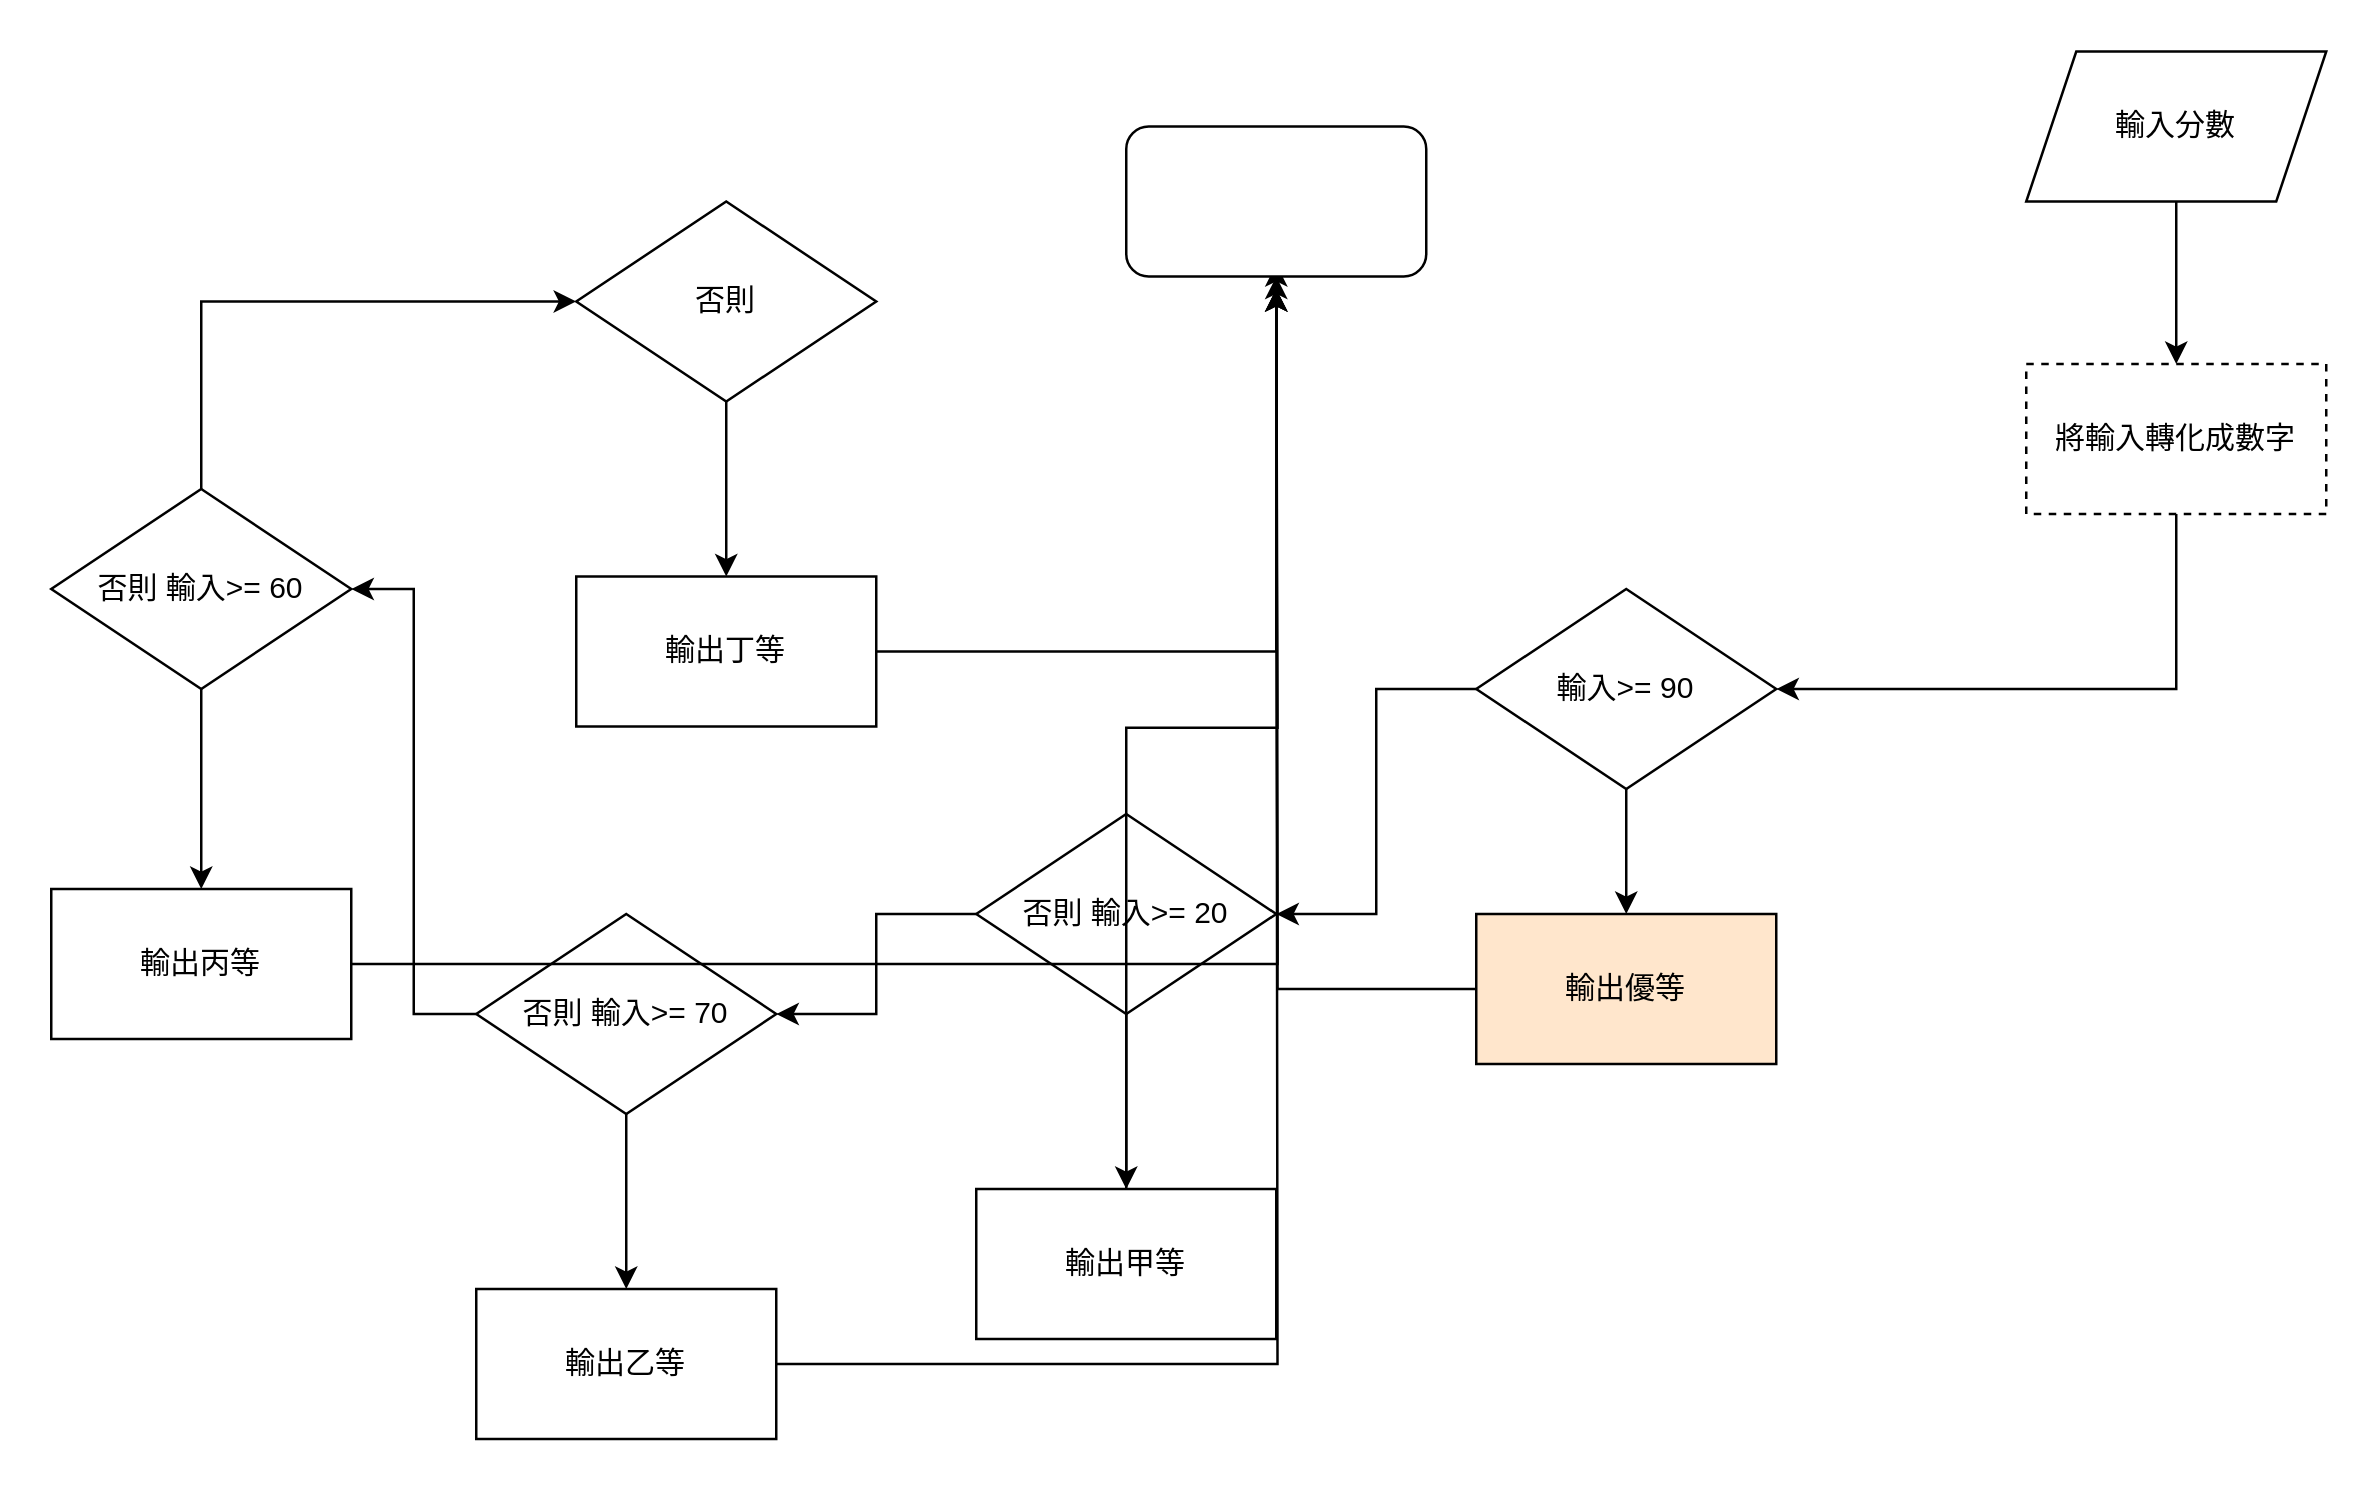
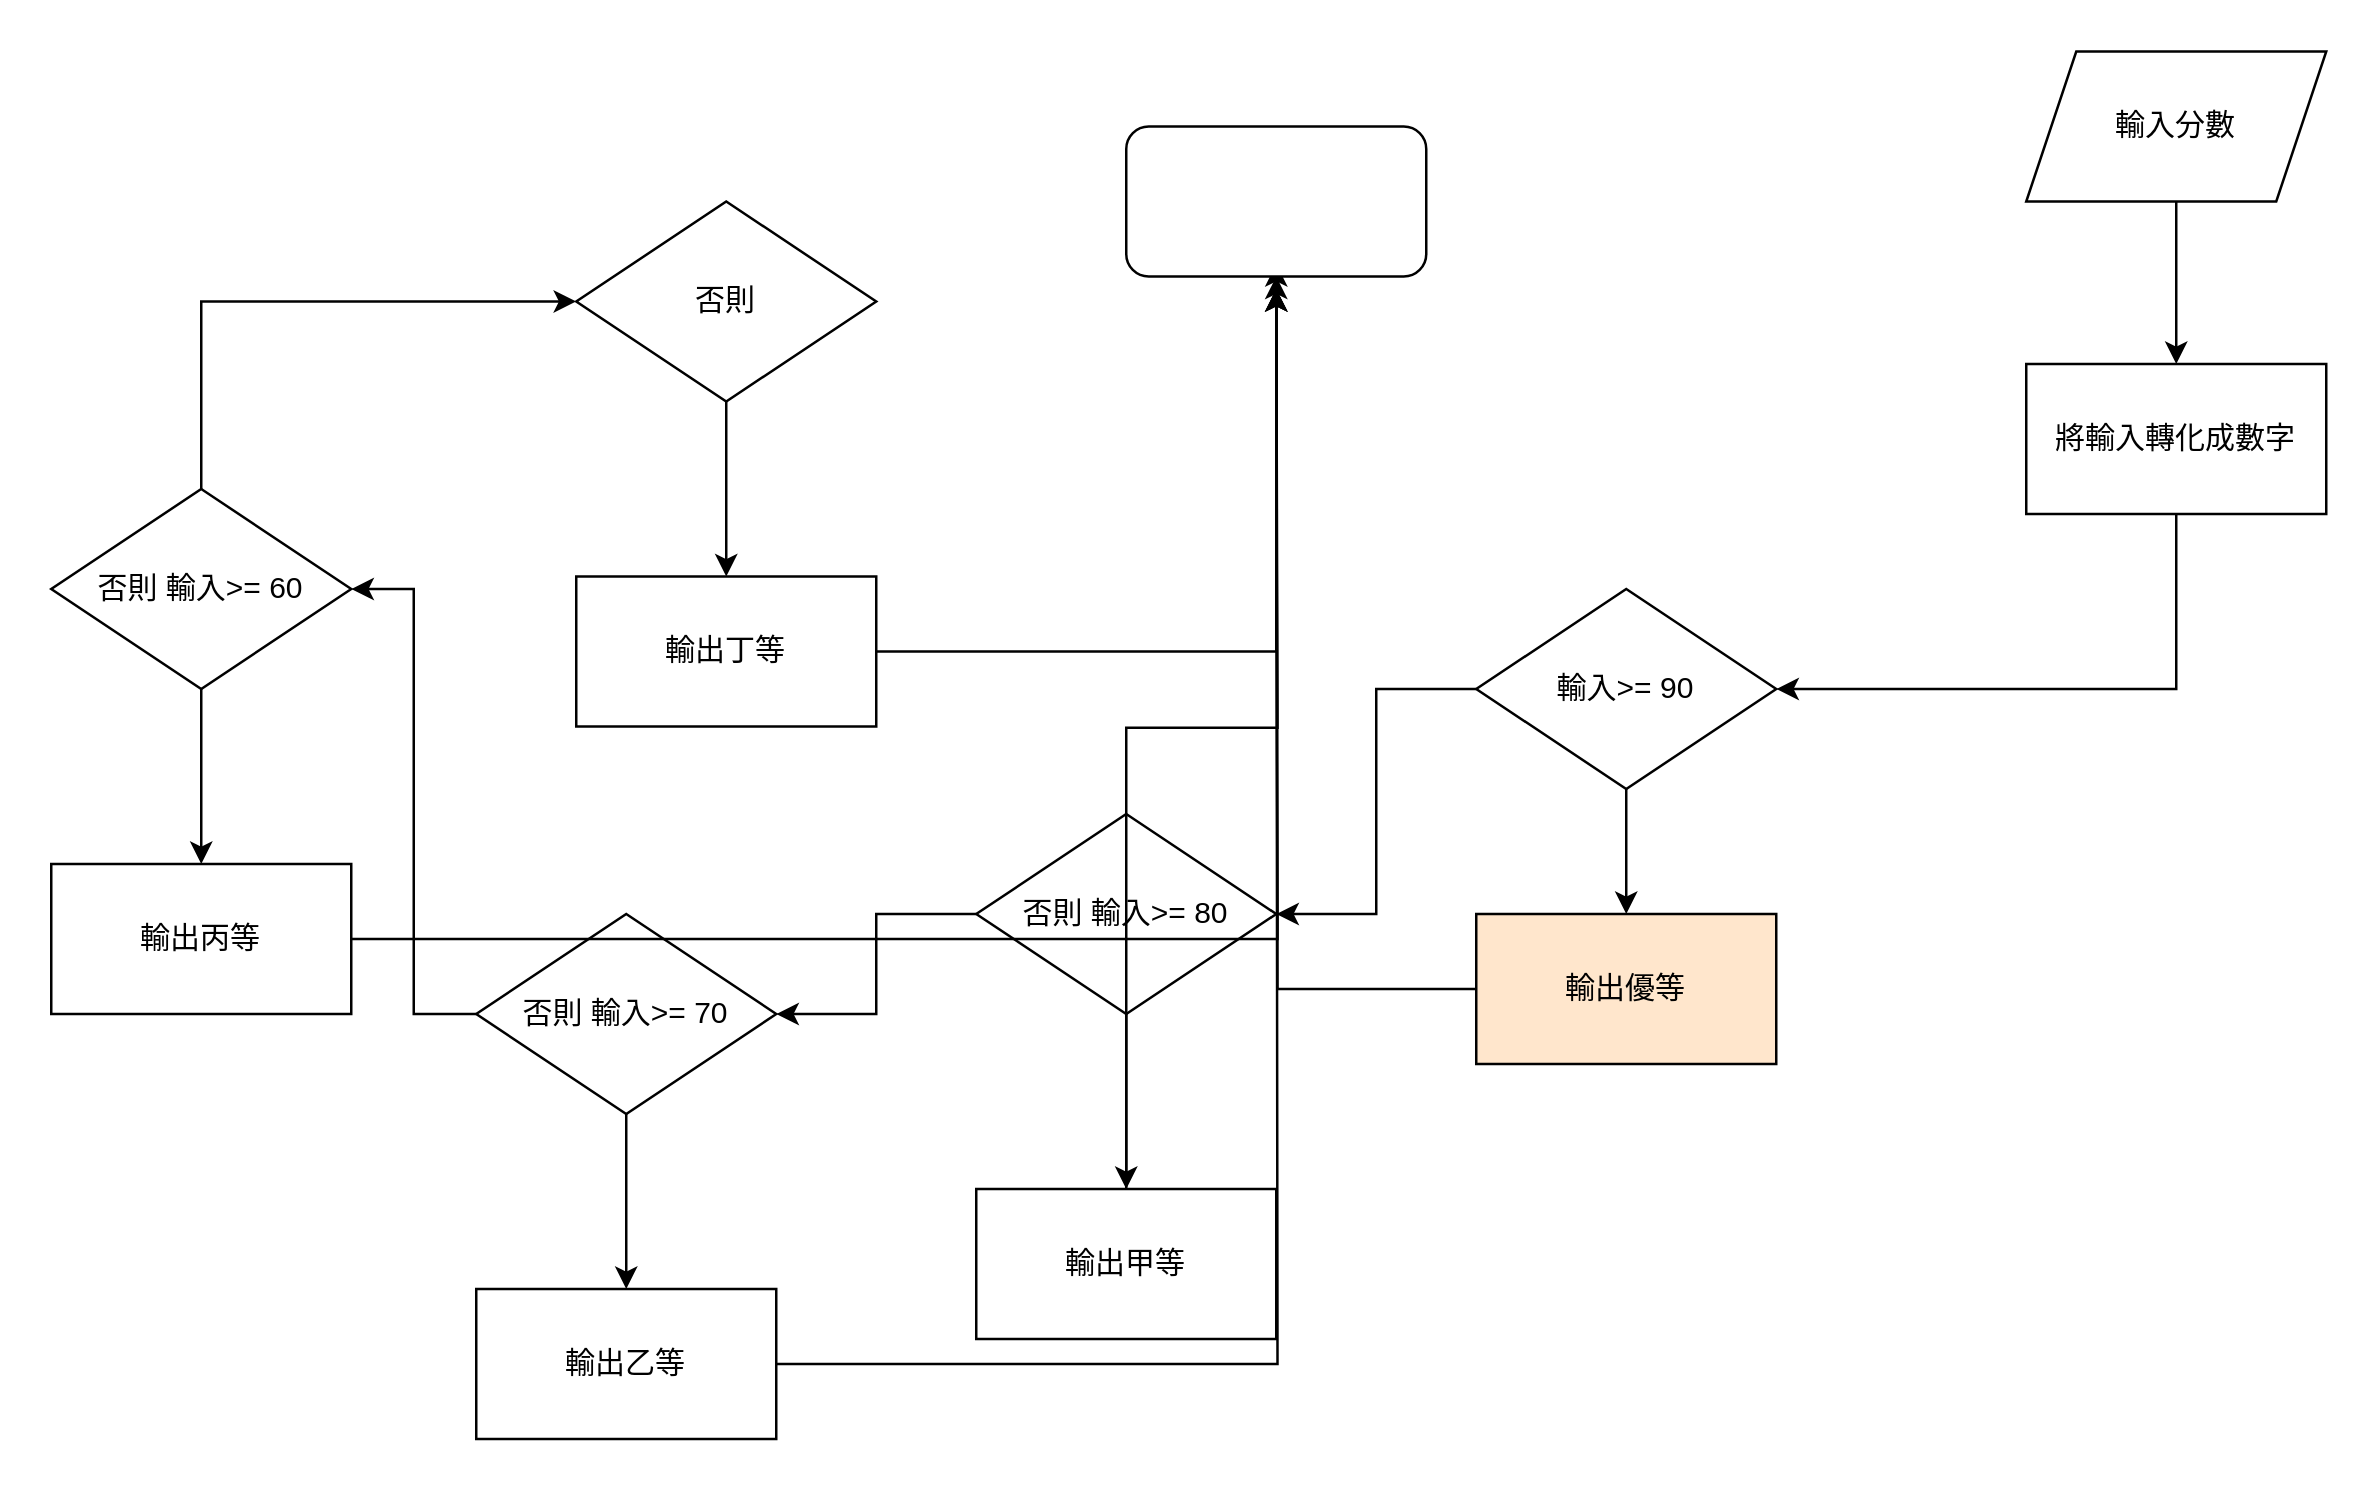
node "將輸入轉化成數字": style dashed -> solid
node "否則 輸入>= 20": label "否則 輸入>= 20" -> "否則 輸入>= 80"
node "輸出丙等": moved (201, 964) -> (201, 939)
